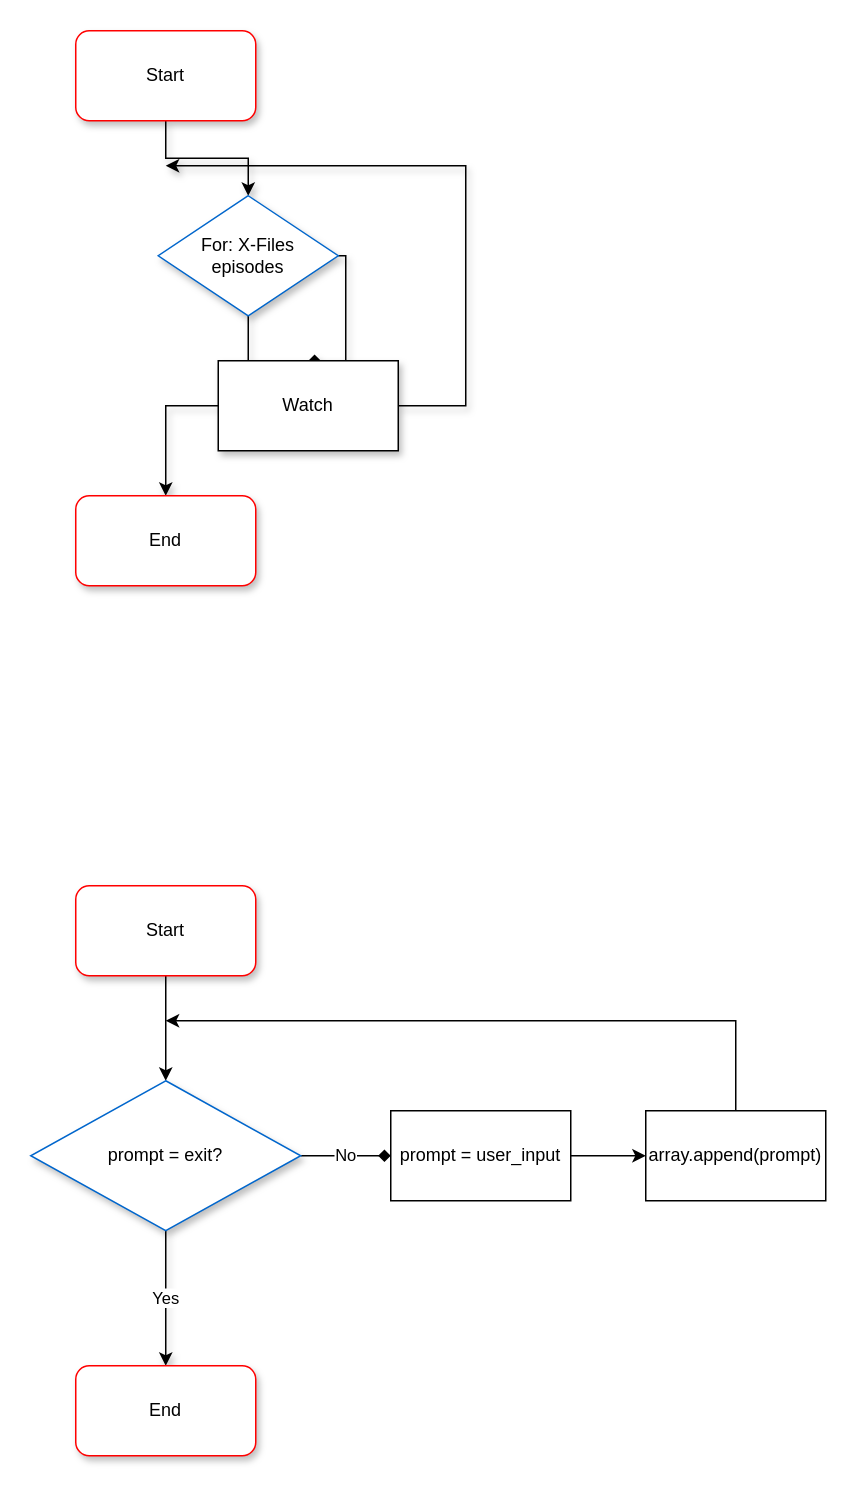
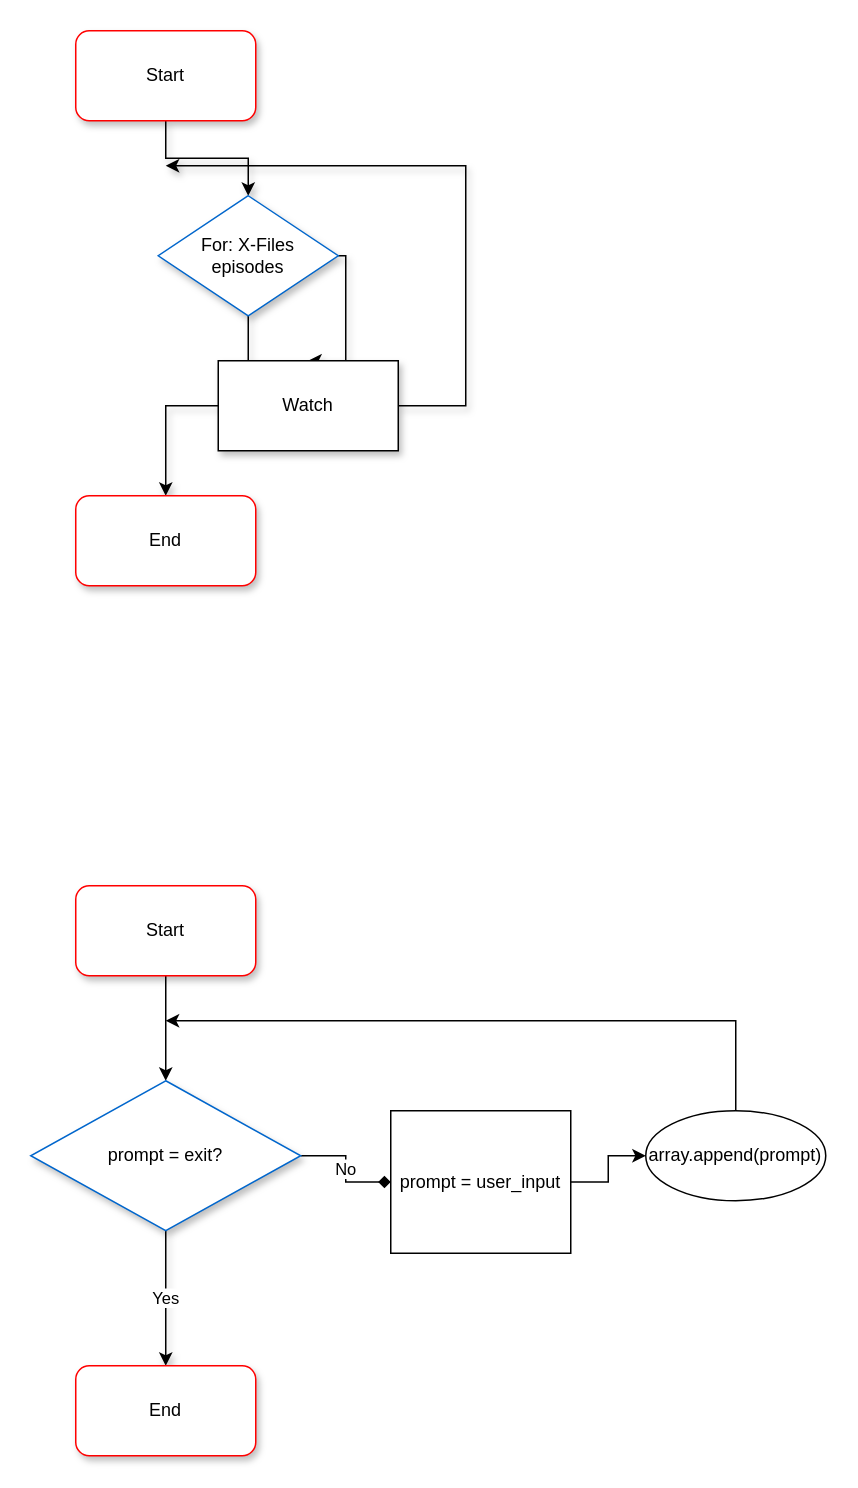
edge "For: X-Files episodes" -> "Watch": arrowhead diamond -> classic
node "prompt = user_input": size 180x90 -> 180x143
node "array.append(prompt)": shape rectangle -> ellipse
